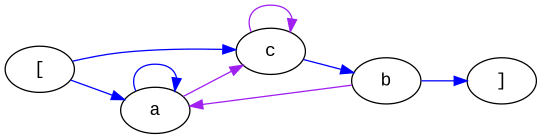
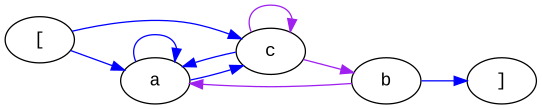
edge "c" -> "a": added
edge "c" -> "b": color blue -> purple
edge "a" -> "c": color purple -> blue
